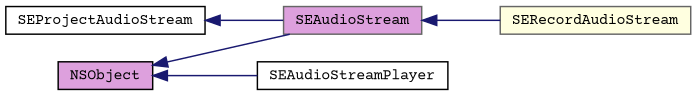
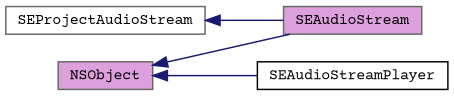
node "SEProjectAudioStream": color black -> gray40
node "SERecordAudioStream": removed
node "NSObject": color black -> gray40
